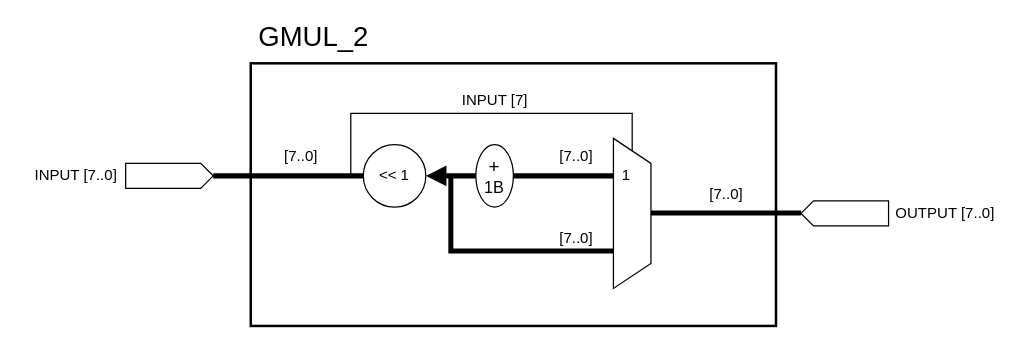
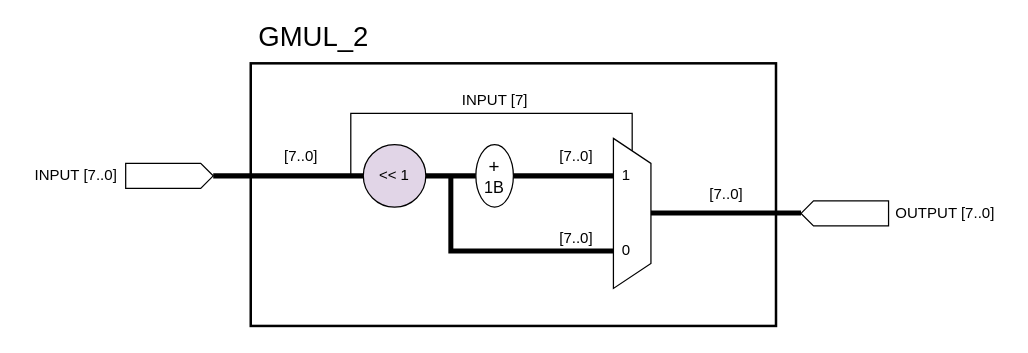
node "<< 1": fillcolor #ffffff -> #e1d5e7
edge "+ 1B" -> "<< 1": arrowhead block -> none
node "0": added
